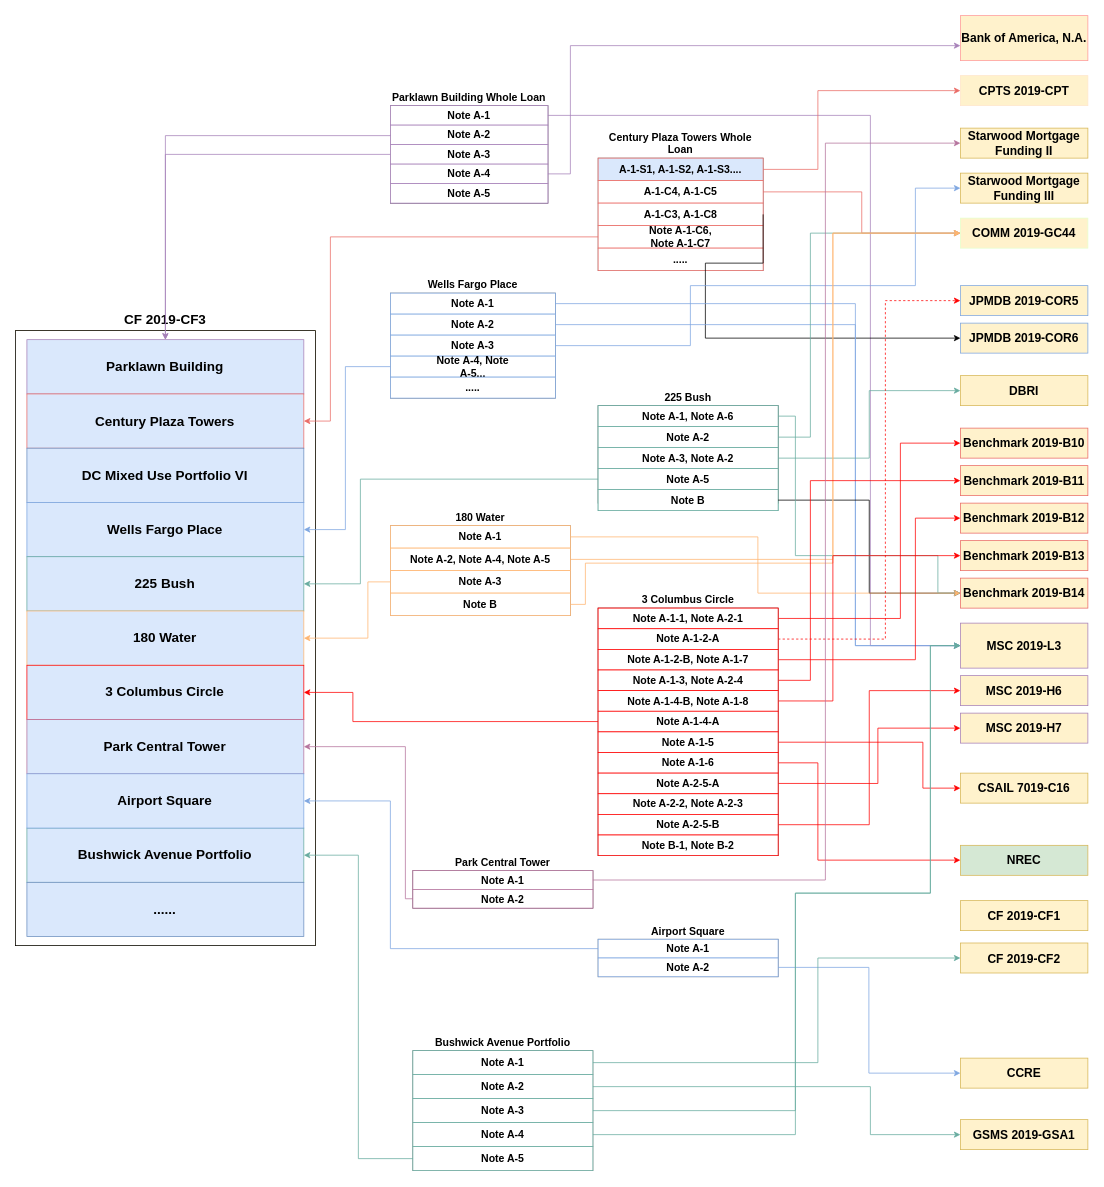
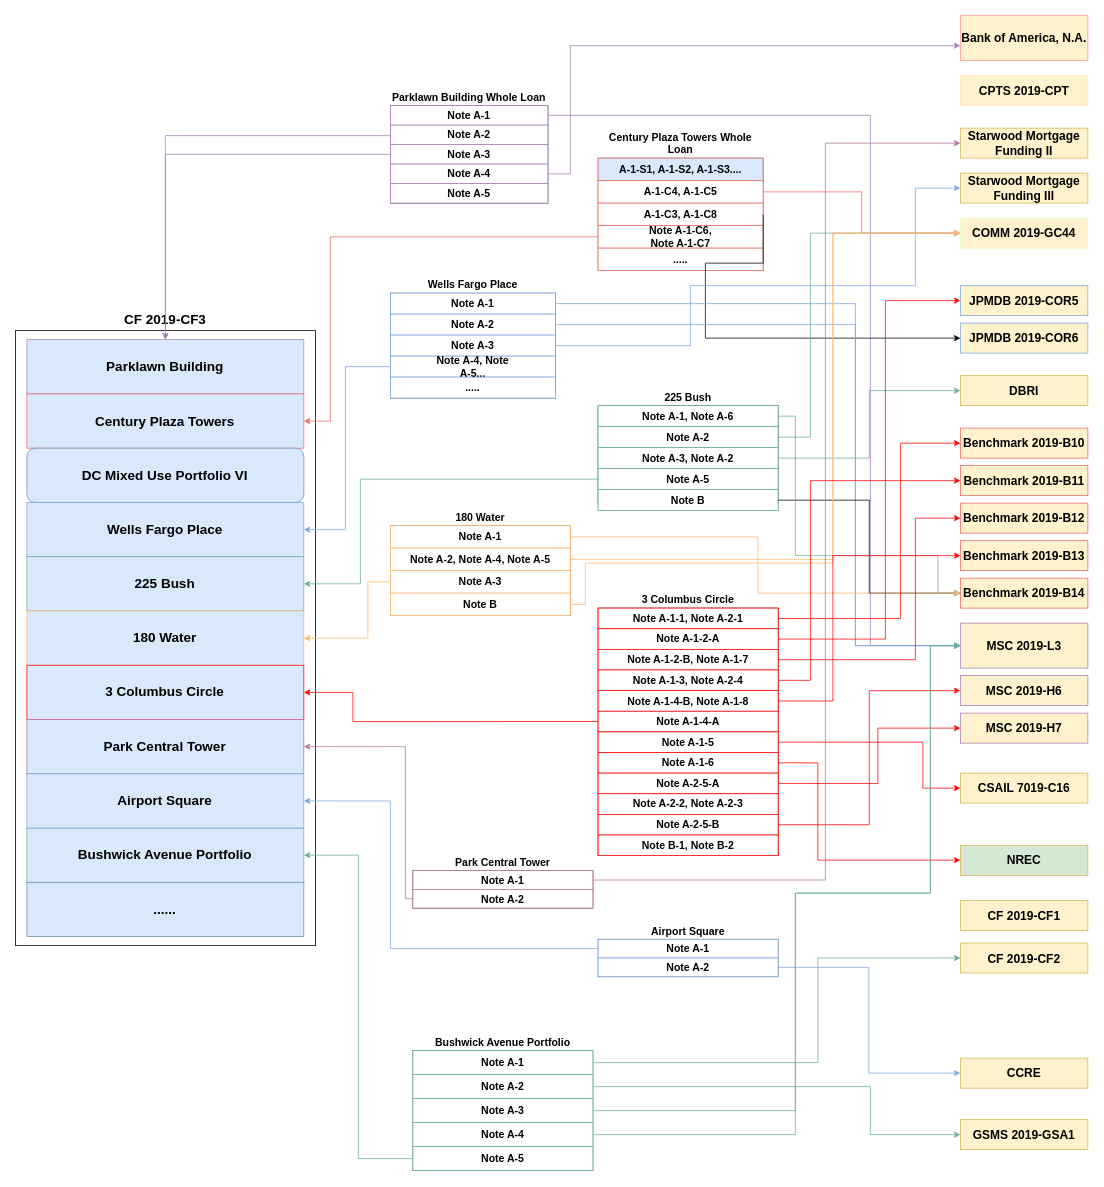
edge "A-1-S1, A-1-S2, A-1-S3...." -> "CPTS 2019-CPT": removed
node "DC Mixed Use Portfolio VI": shape rectangle -> rounded rectangle
edge "Note A-1-2-A" -> "JPMDB 2019-COR5": style dashed -> solid
